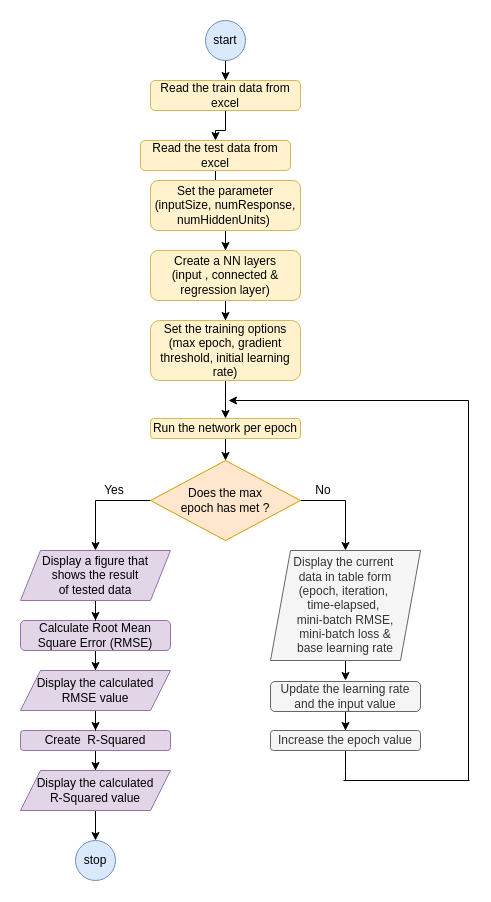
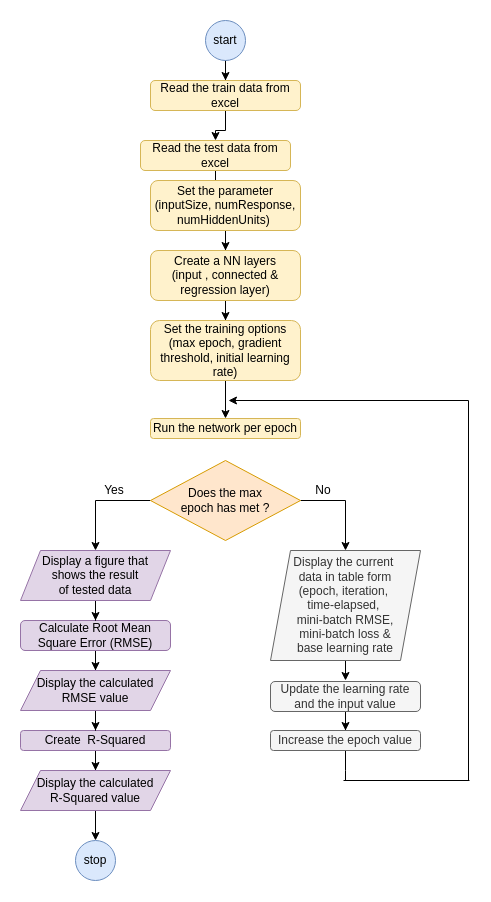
edge "Run the network per epoch" -> "Does the max epoch has met ?": removed
